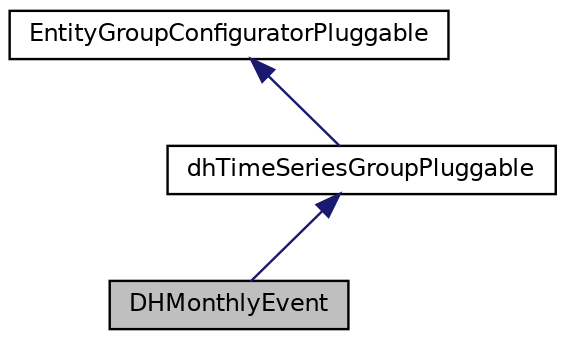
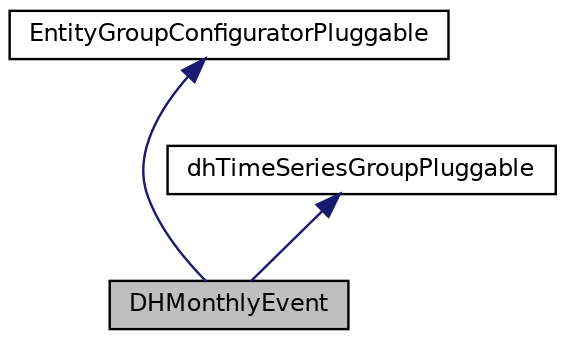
edge "dhTimeSeriesGroupPluggable" -> "EntityGroupConfiguratorPluggable": now "DHMonthlyEvent" -> "EntityGroupConfiguratorPluggable"
